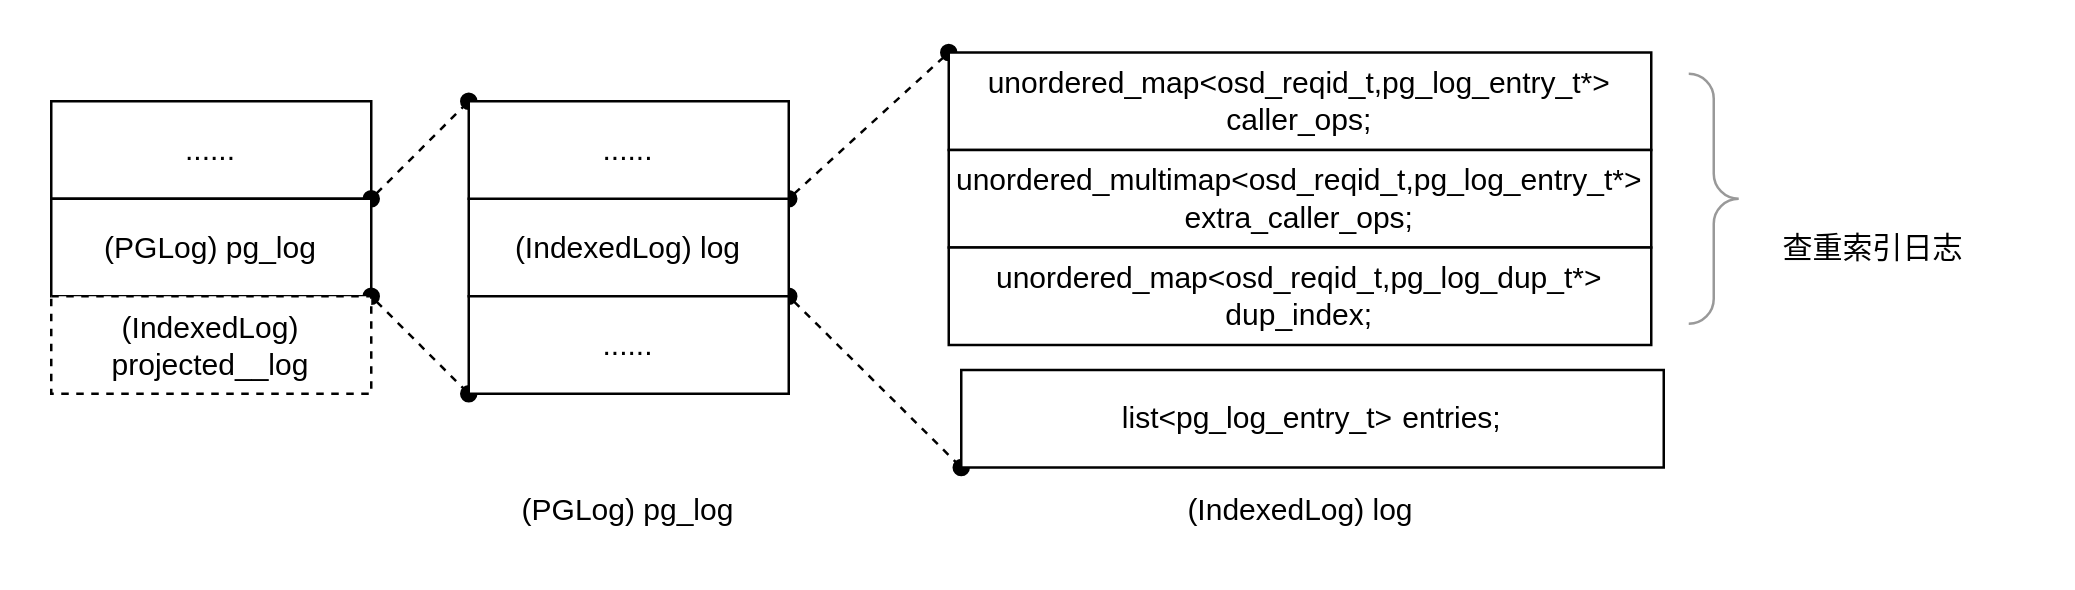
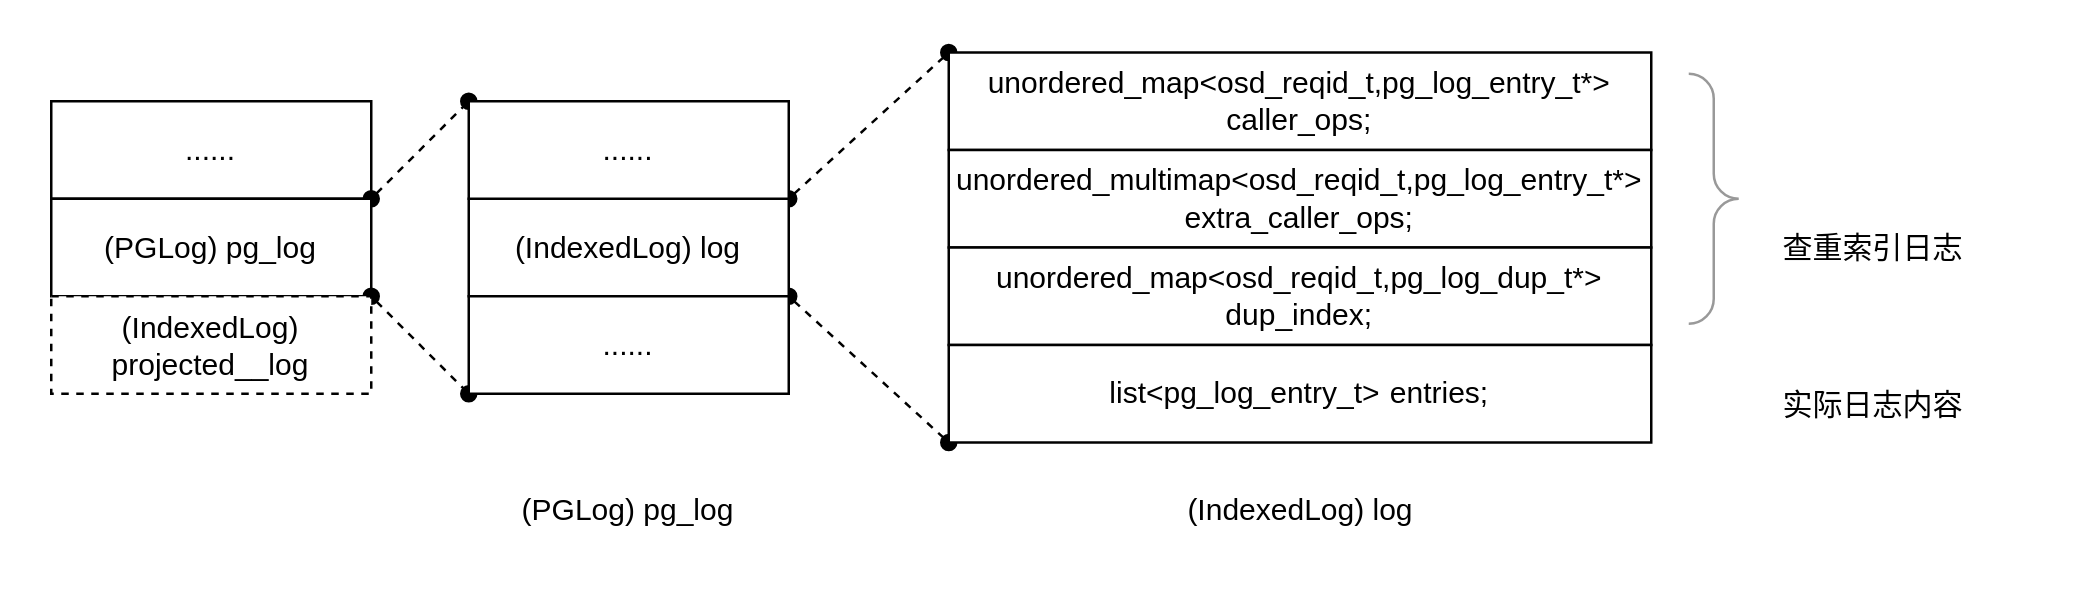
node "实际日志内容": added
node "list<pg_log_entry_t> entries;": moved (1313, 419) -> (1300, 394)
